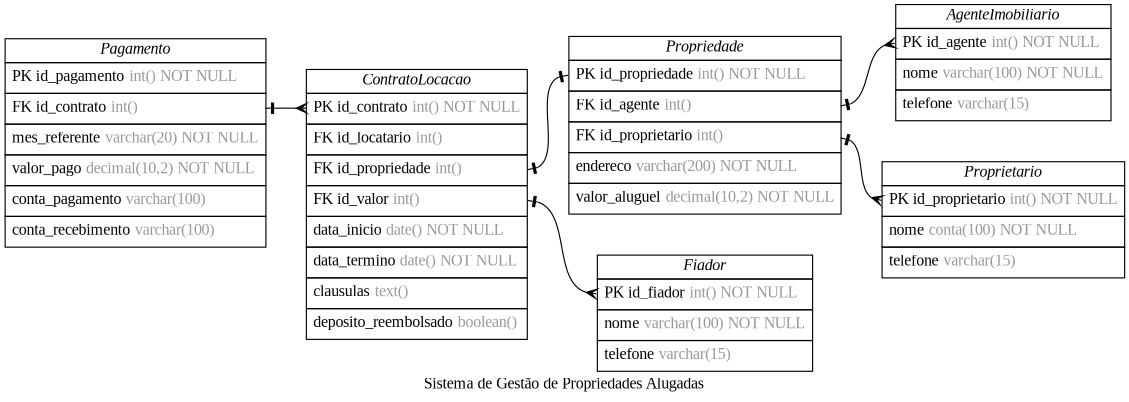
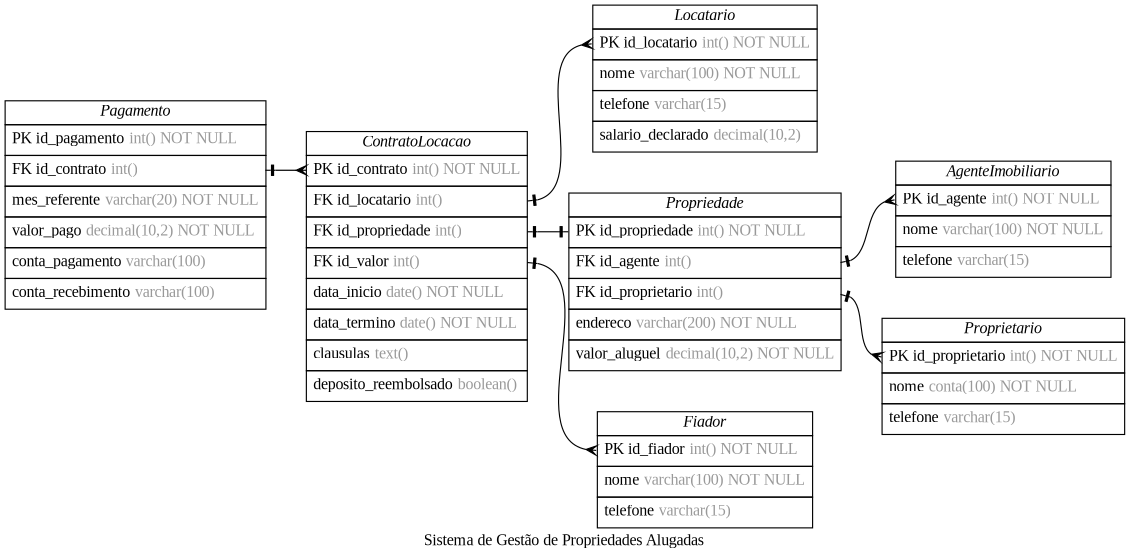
node "Locatario": added
